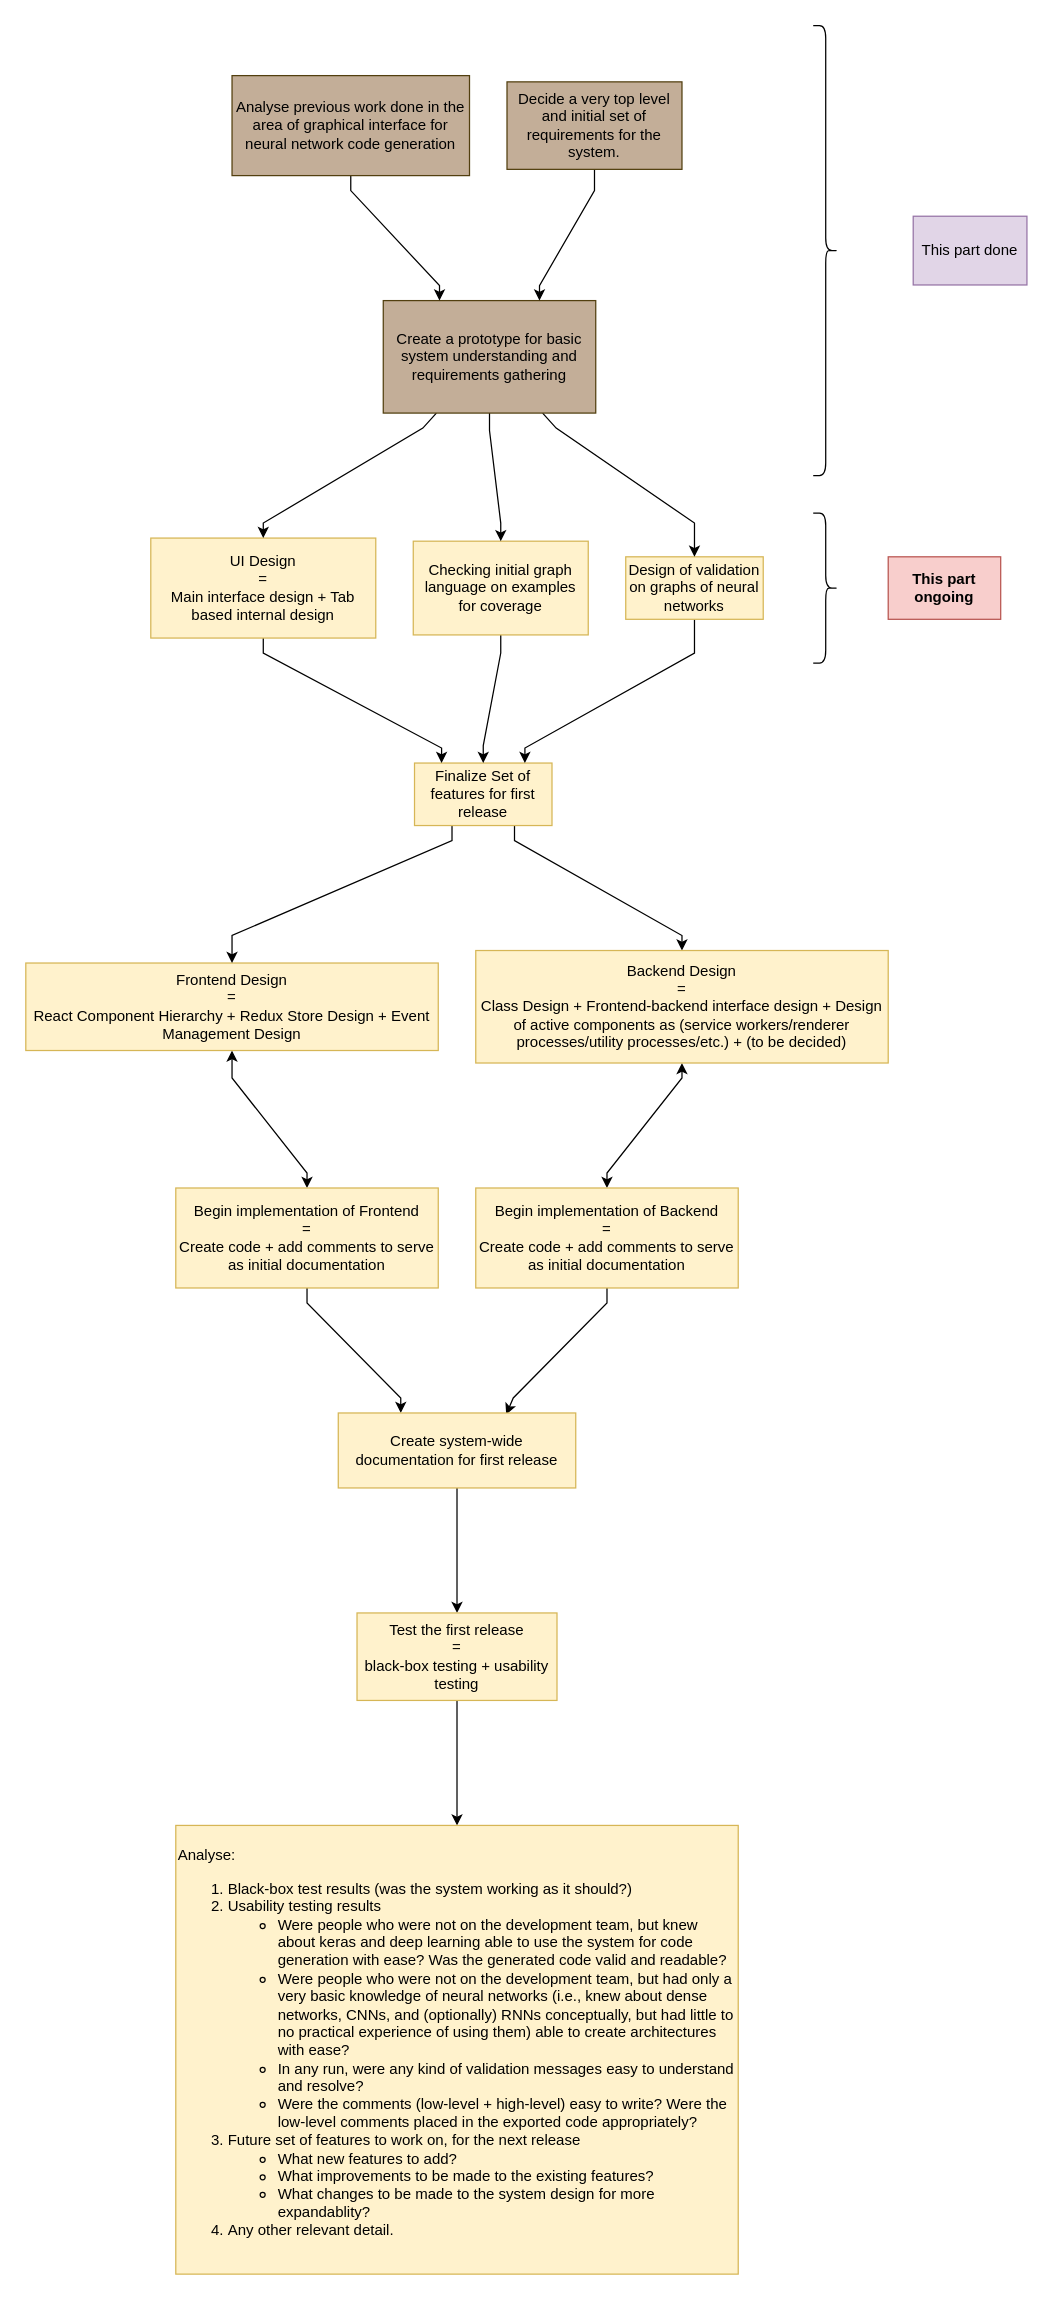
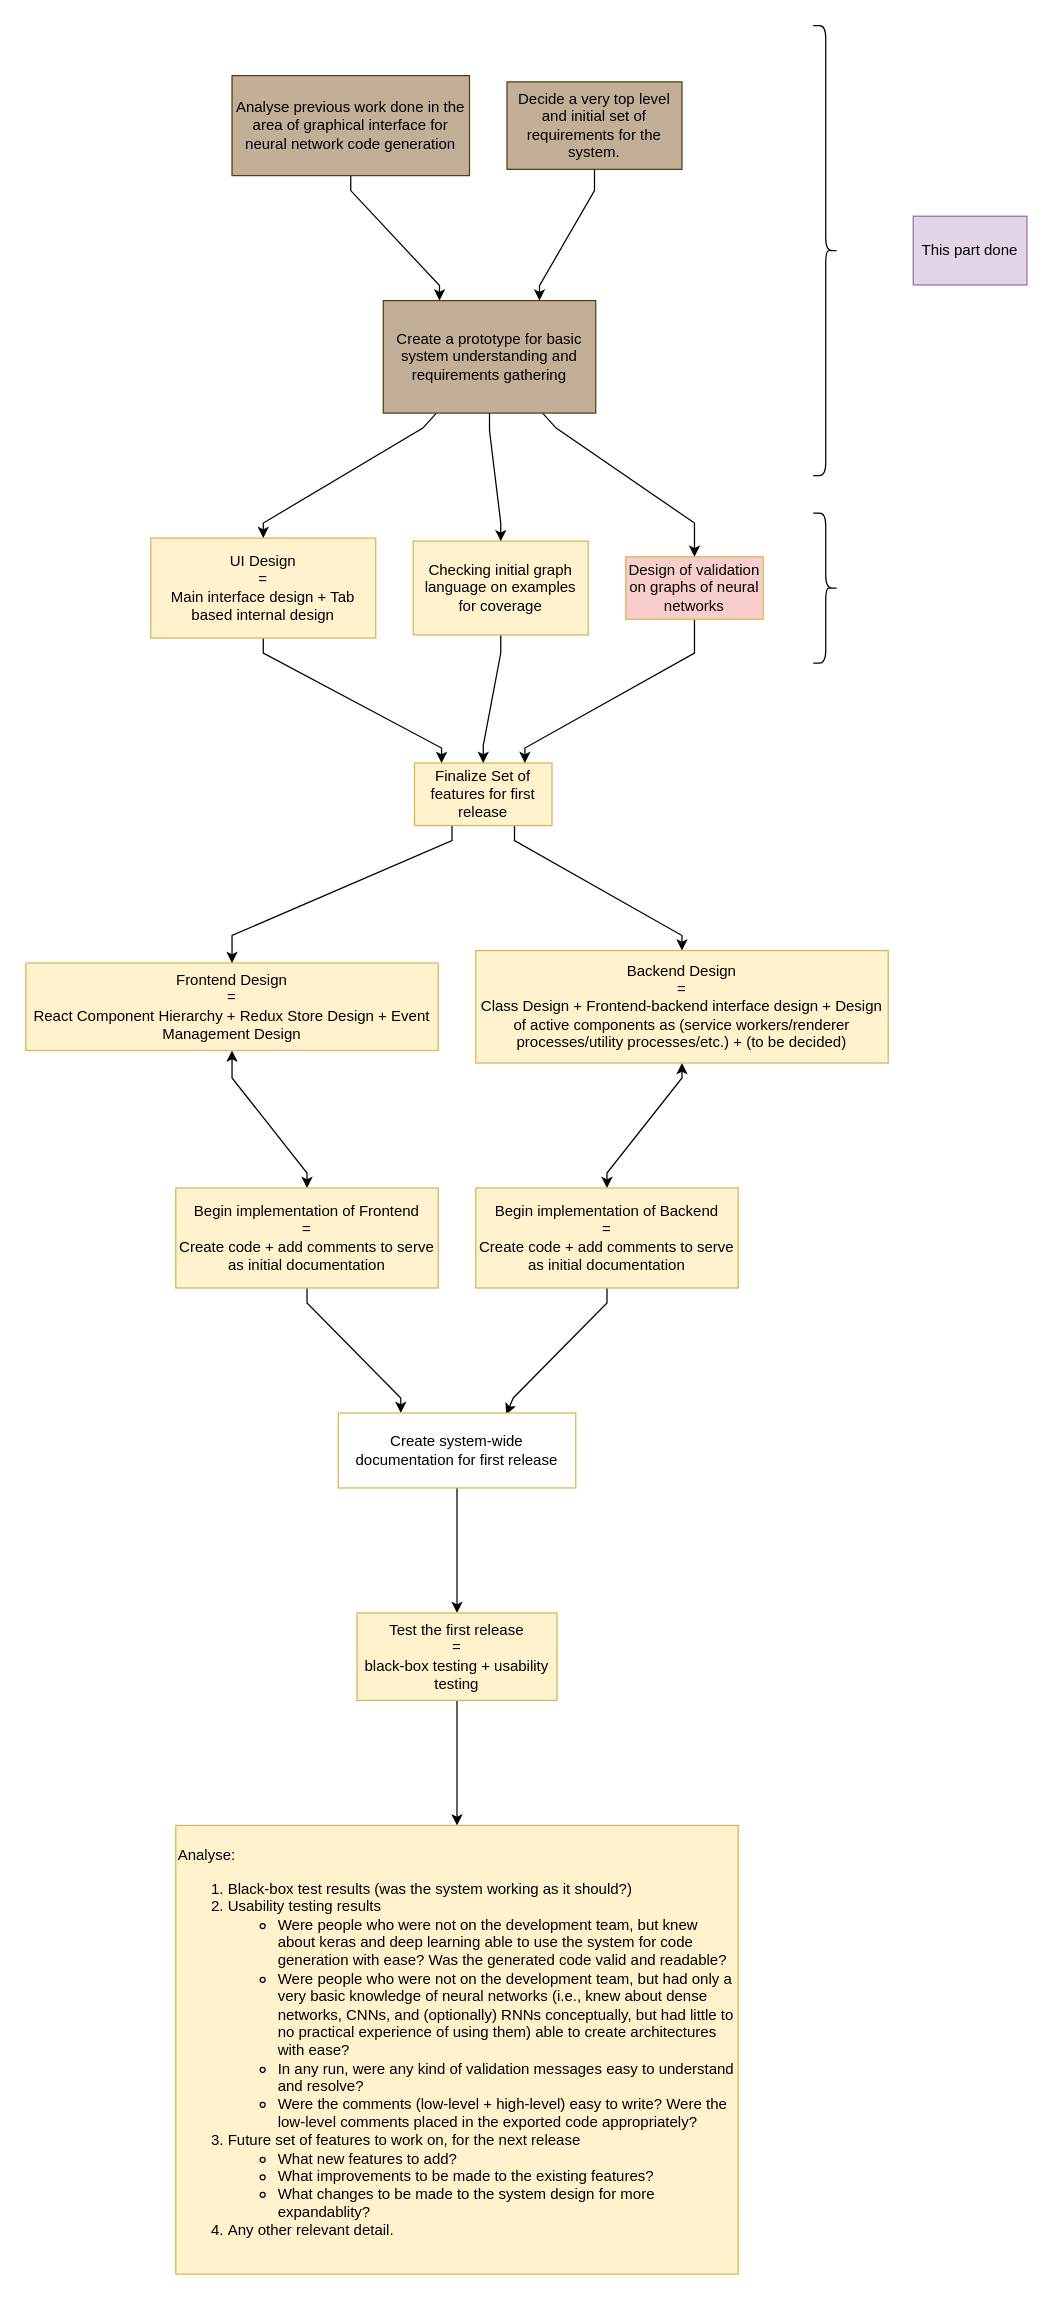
node "Design of validation on graphs of neural networks": fillcolor #fff2cc -> #f8cecc
node "This part ongoing": removed
node "Create system-wide documentation for first release": fillcolor #fff2cc -> #ffffff
